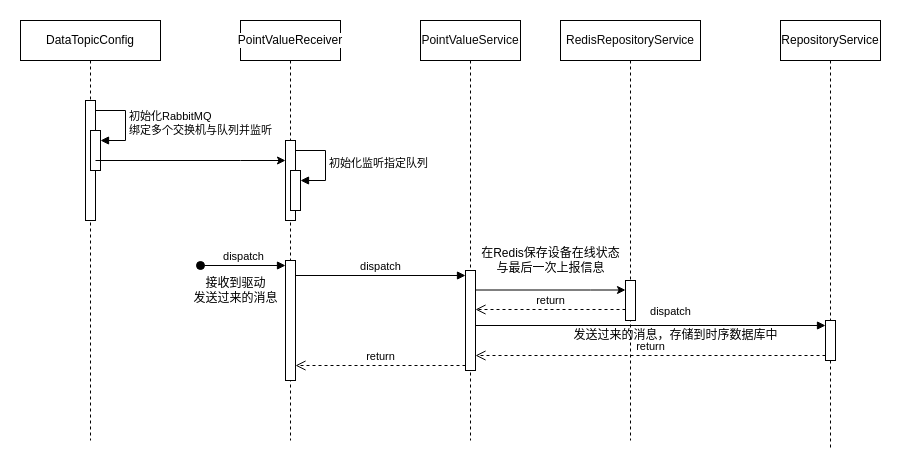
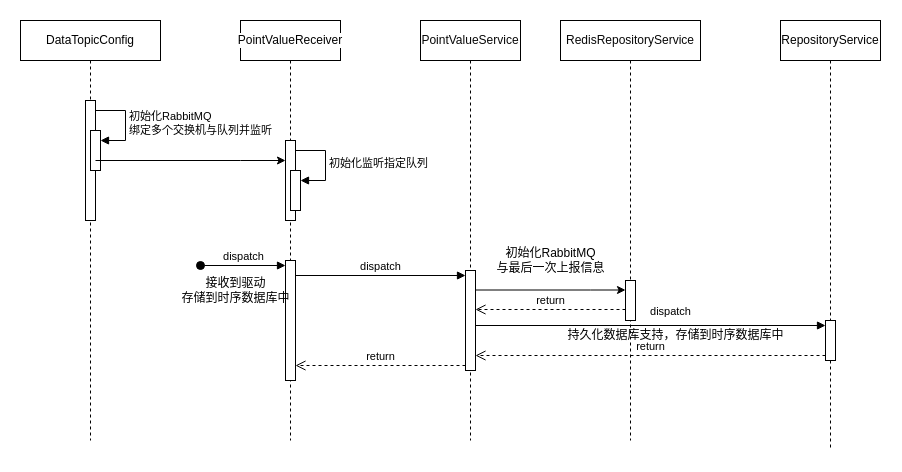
node "在Redis保存设备在线状态 与最后一次上报信息": label "在Redis保存设备在线状态 与最后一次上报信息" -> "初始化RabbitMQ 与最后一次上报信息"
node "接收到驱动 发送过来的消息": label "接收到驱动 发送过来的消息" -> "接收到驱动 存储到时序数据库中"
node "发送过来的消息，存储到时序数据库中": label "发送过来的消息，存储到时序数据库中" -> "持久化数据库支持，存储到时序数据库中"
